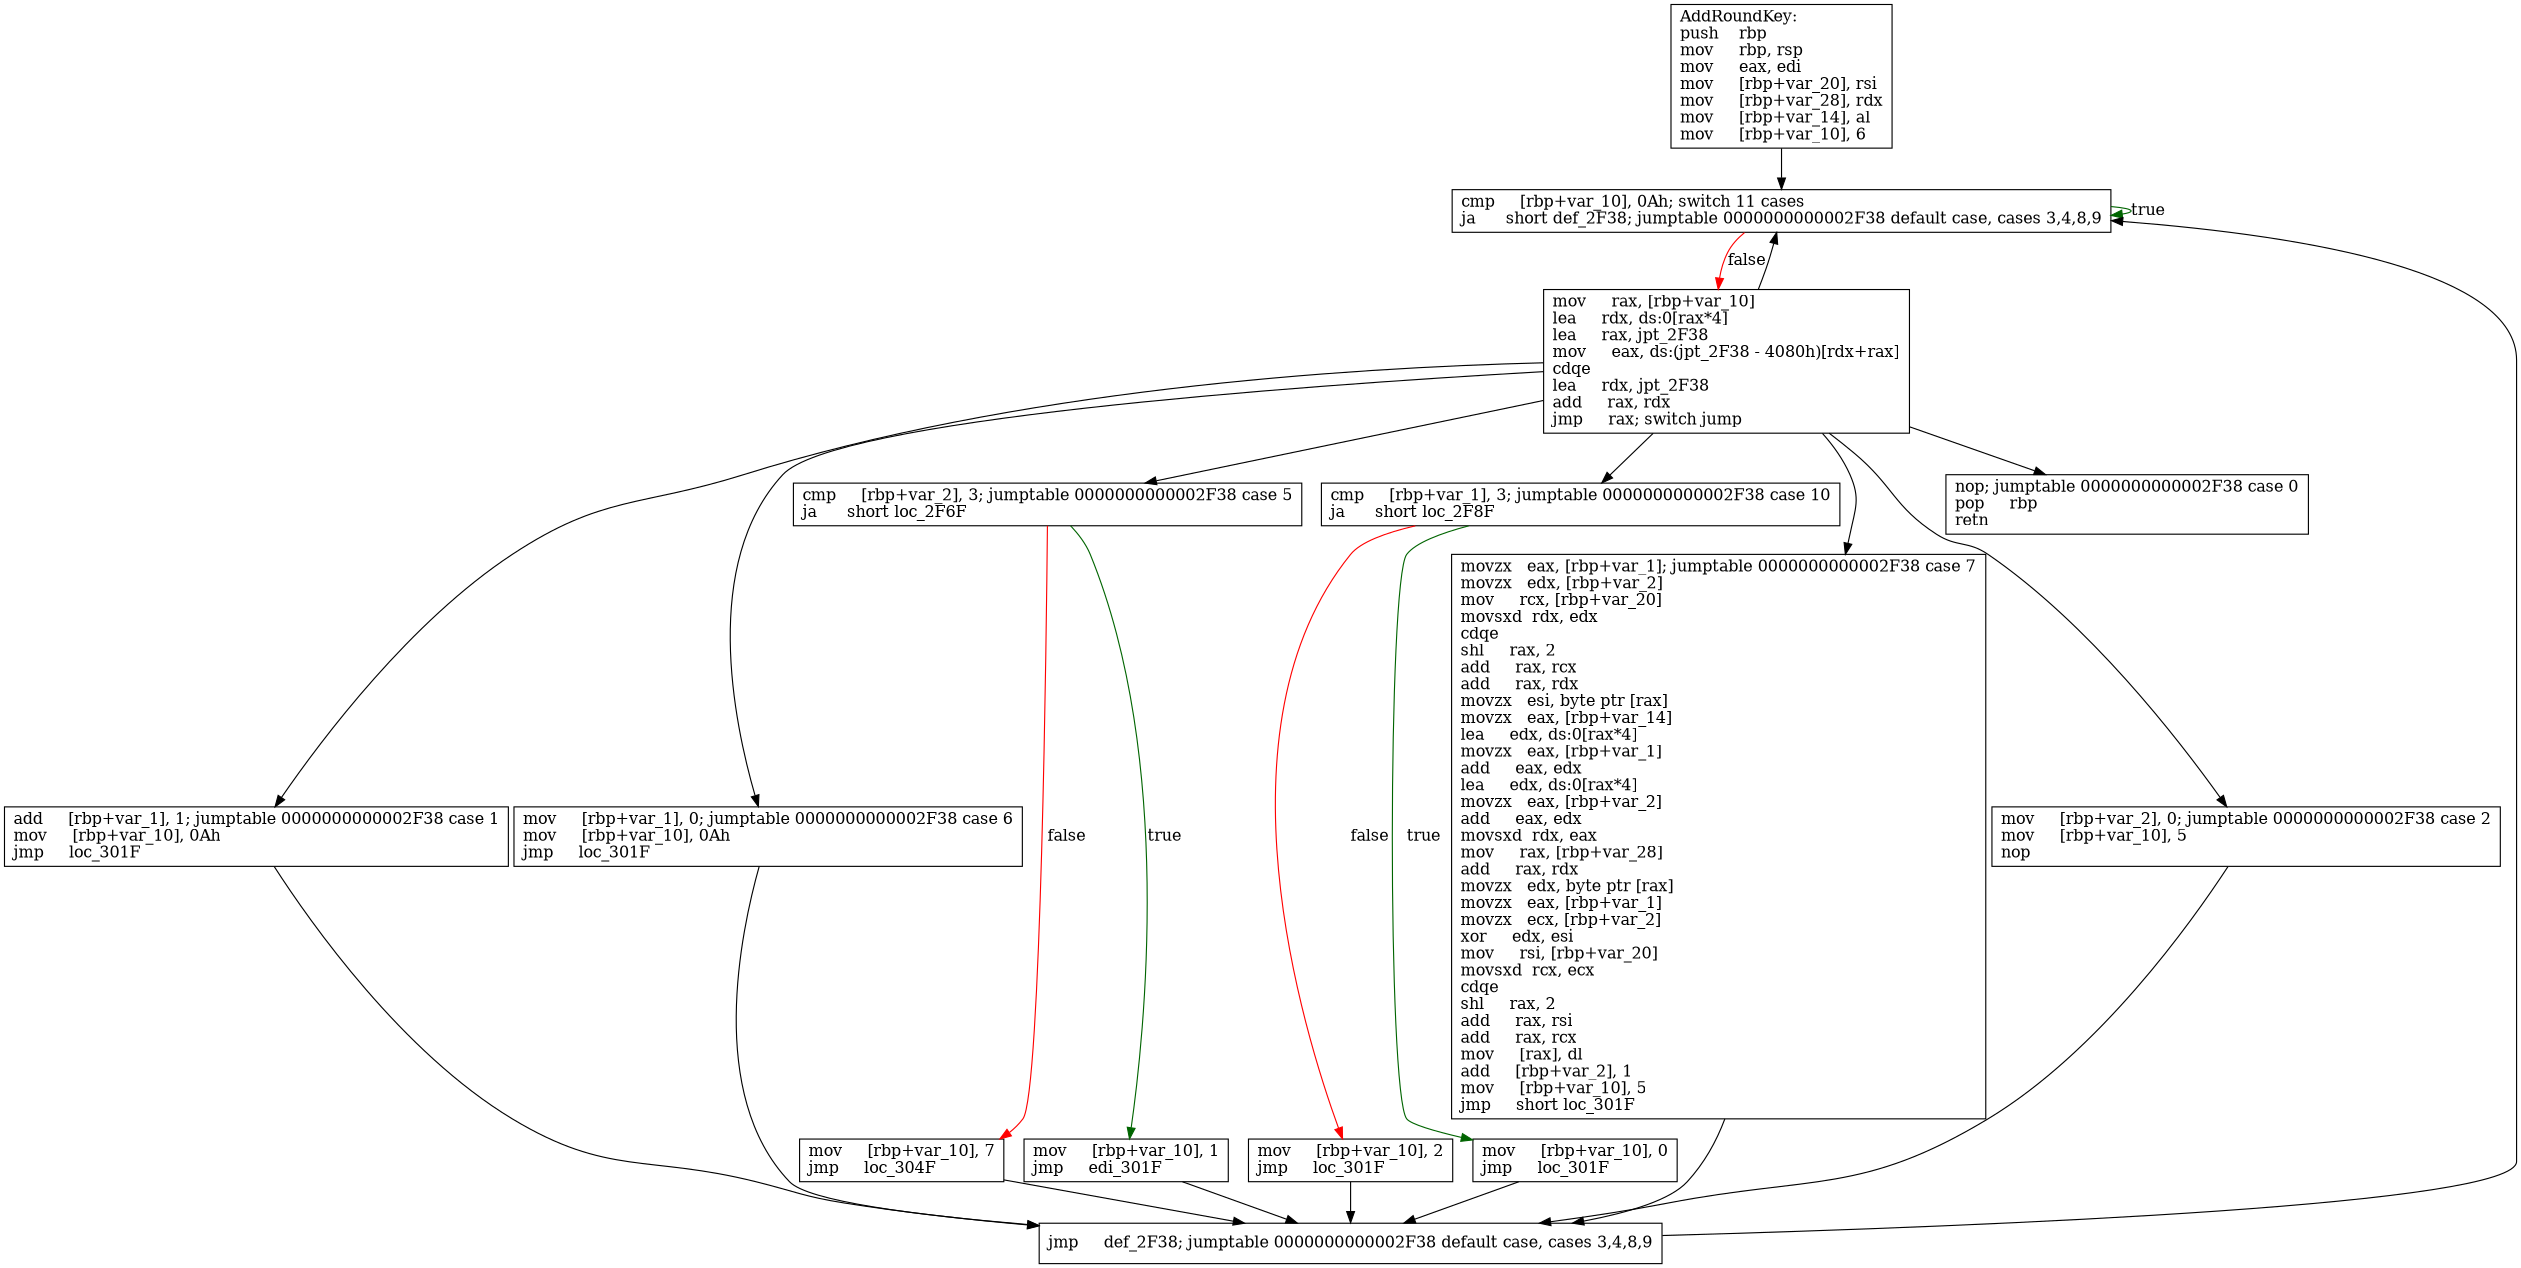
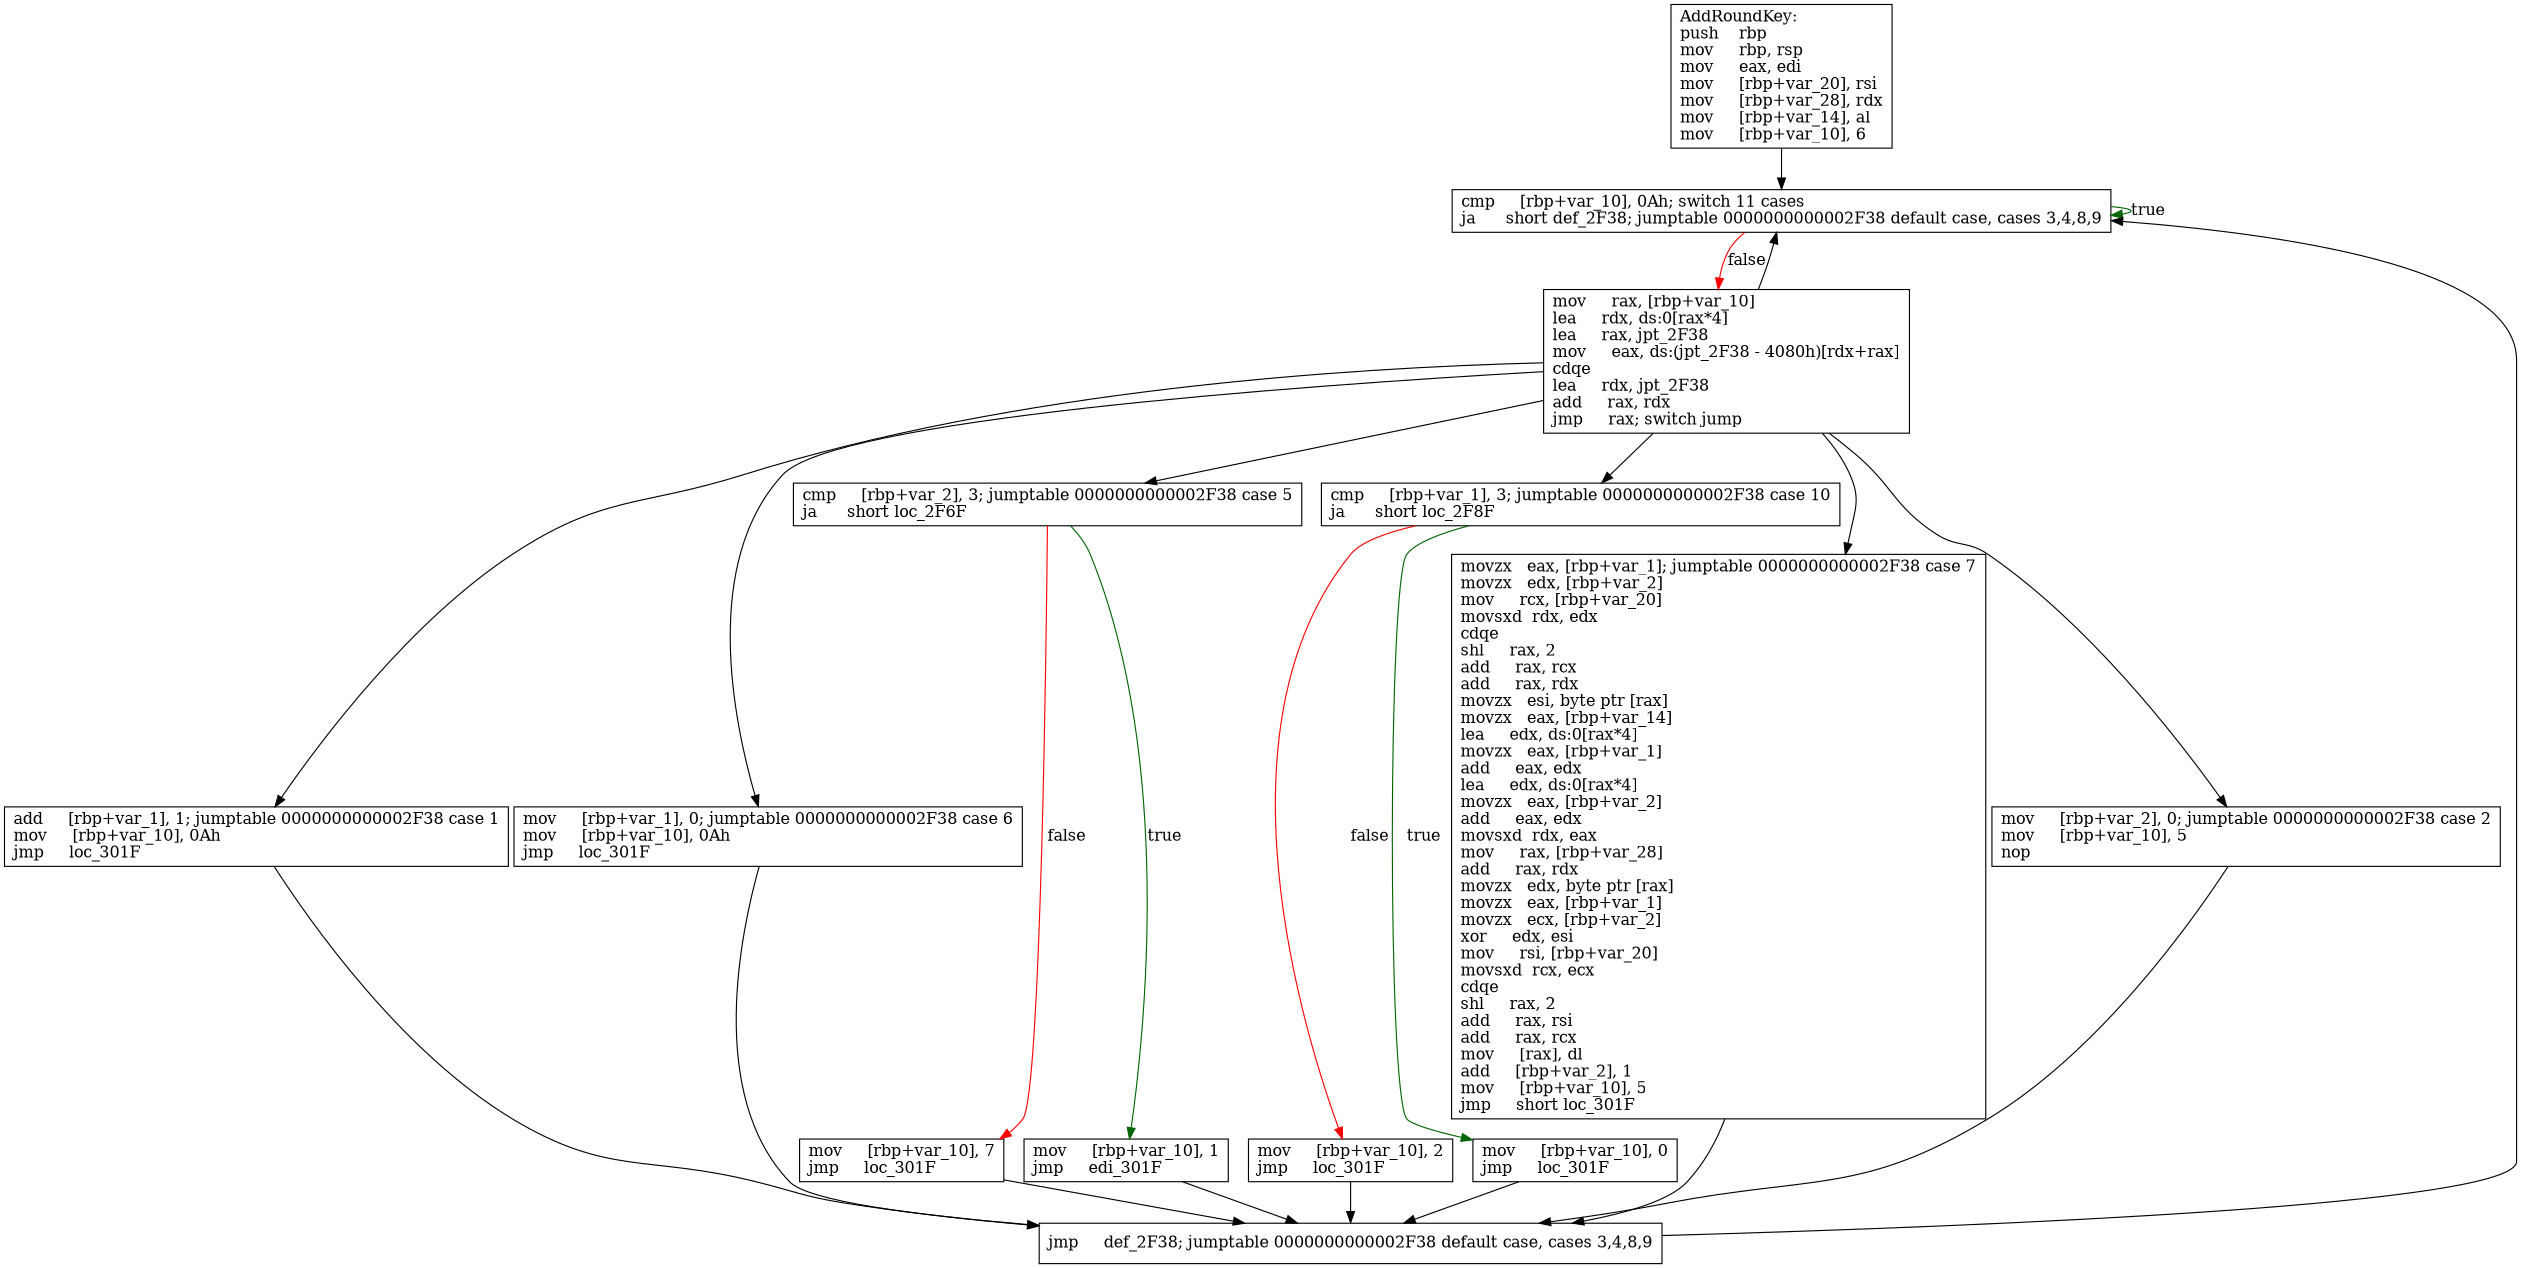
node "nop; jumptable 0000000000002F38 case 0 pop     rbp retn": removed
node "mov     [rbp+var_10], 7 jmp     loc_304F": label "mov     [rbp+var_10], 7 jmp     loc_304F" -> "mov     [rbp+var_10], 7 jmp     loc_301F"
